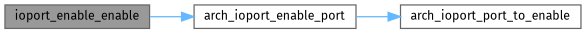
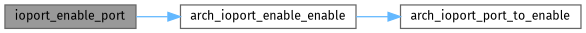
node "ioport_enable_enable": label "ioport_enable_enable" -> "ioport_enable_port"
node "arch_ioport_enable_port": label "arch_ioport_enable_port" -> "arch_ioport_enable_enable"
